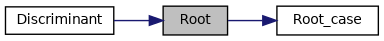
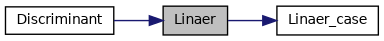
node "Root": label "Root" -> "Linaer"
node "Root_case": label "Root_case" -> "Linaer_case"
